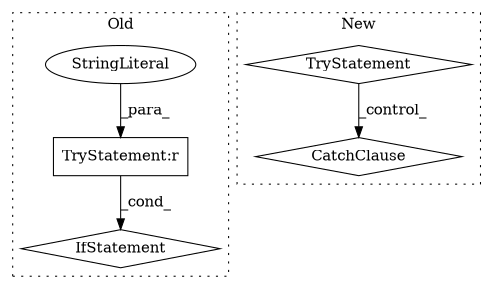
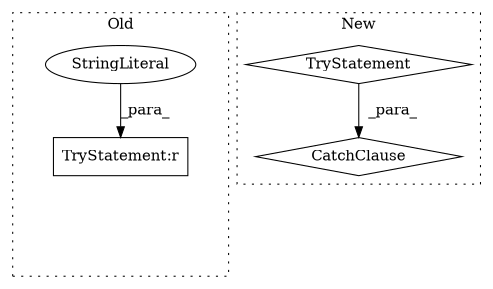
edge "TryStatement" -> "CatchClause": label "_control_" -> "_para_"
node "IfStatement": removed
